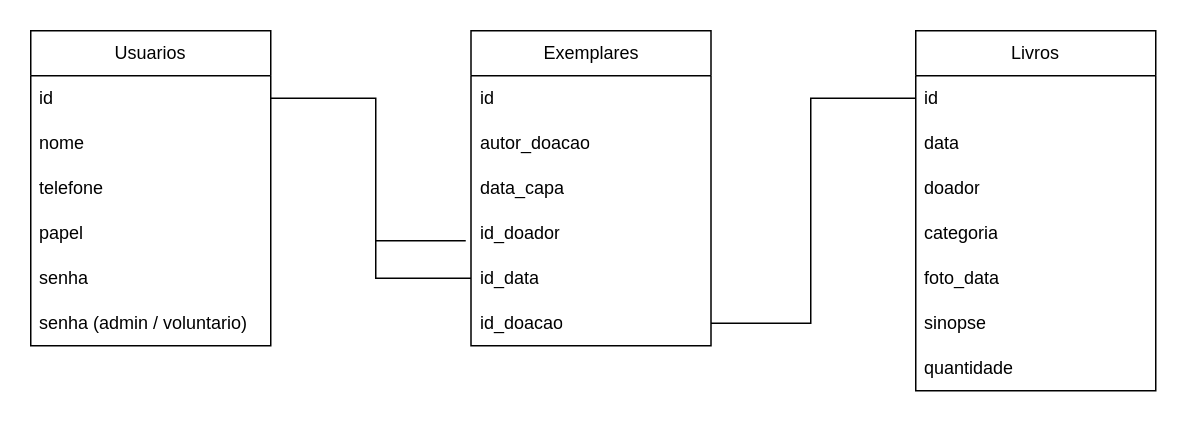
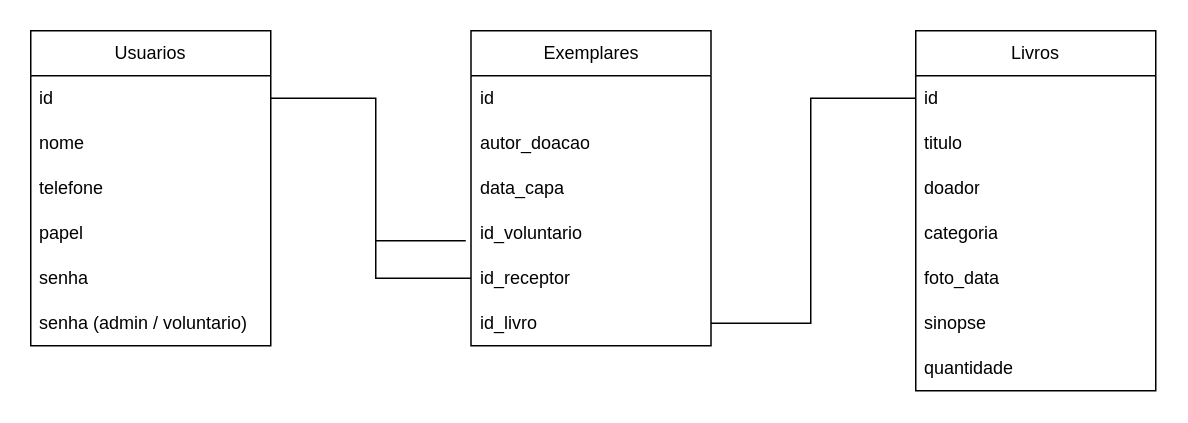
node "data": label "data" -> "titulo"
node "id_doador": label "id_doador" -> "id_voluntario"
node "id_data": label "id_data" -> "id_receptor"
node "id_doacao": label "id_doacao" -> "id_livro"
